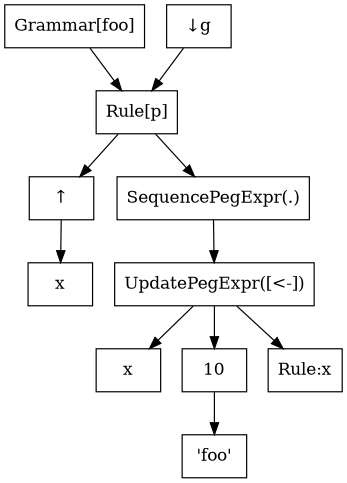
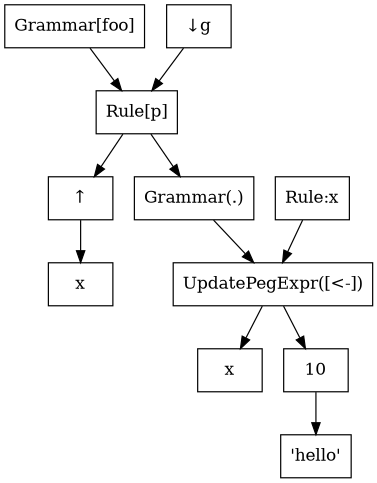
node "SequencePegExpr(.)": label "SequencePegExpr(.)" -> "Grammar(.)"
edge "UpdatePegExpr([<-])" -> "Rule:x": reversed
node "'foo'": label "'foo'" -> "'hello'"
